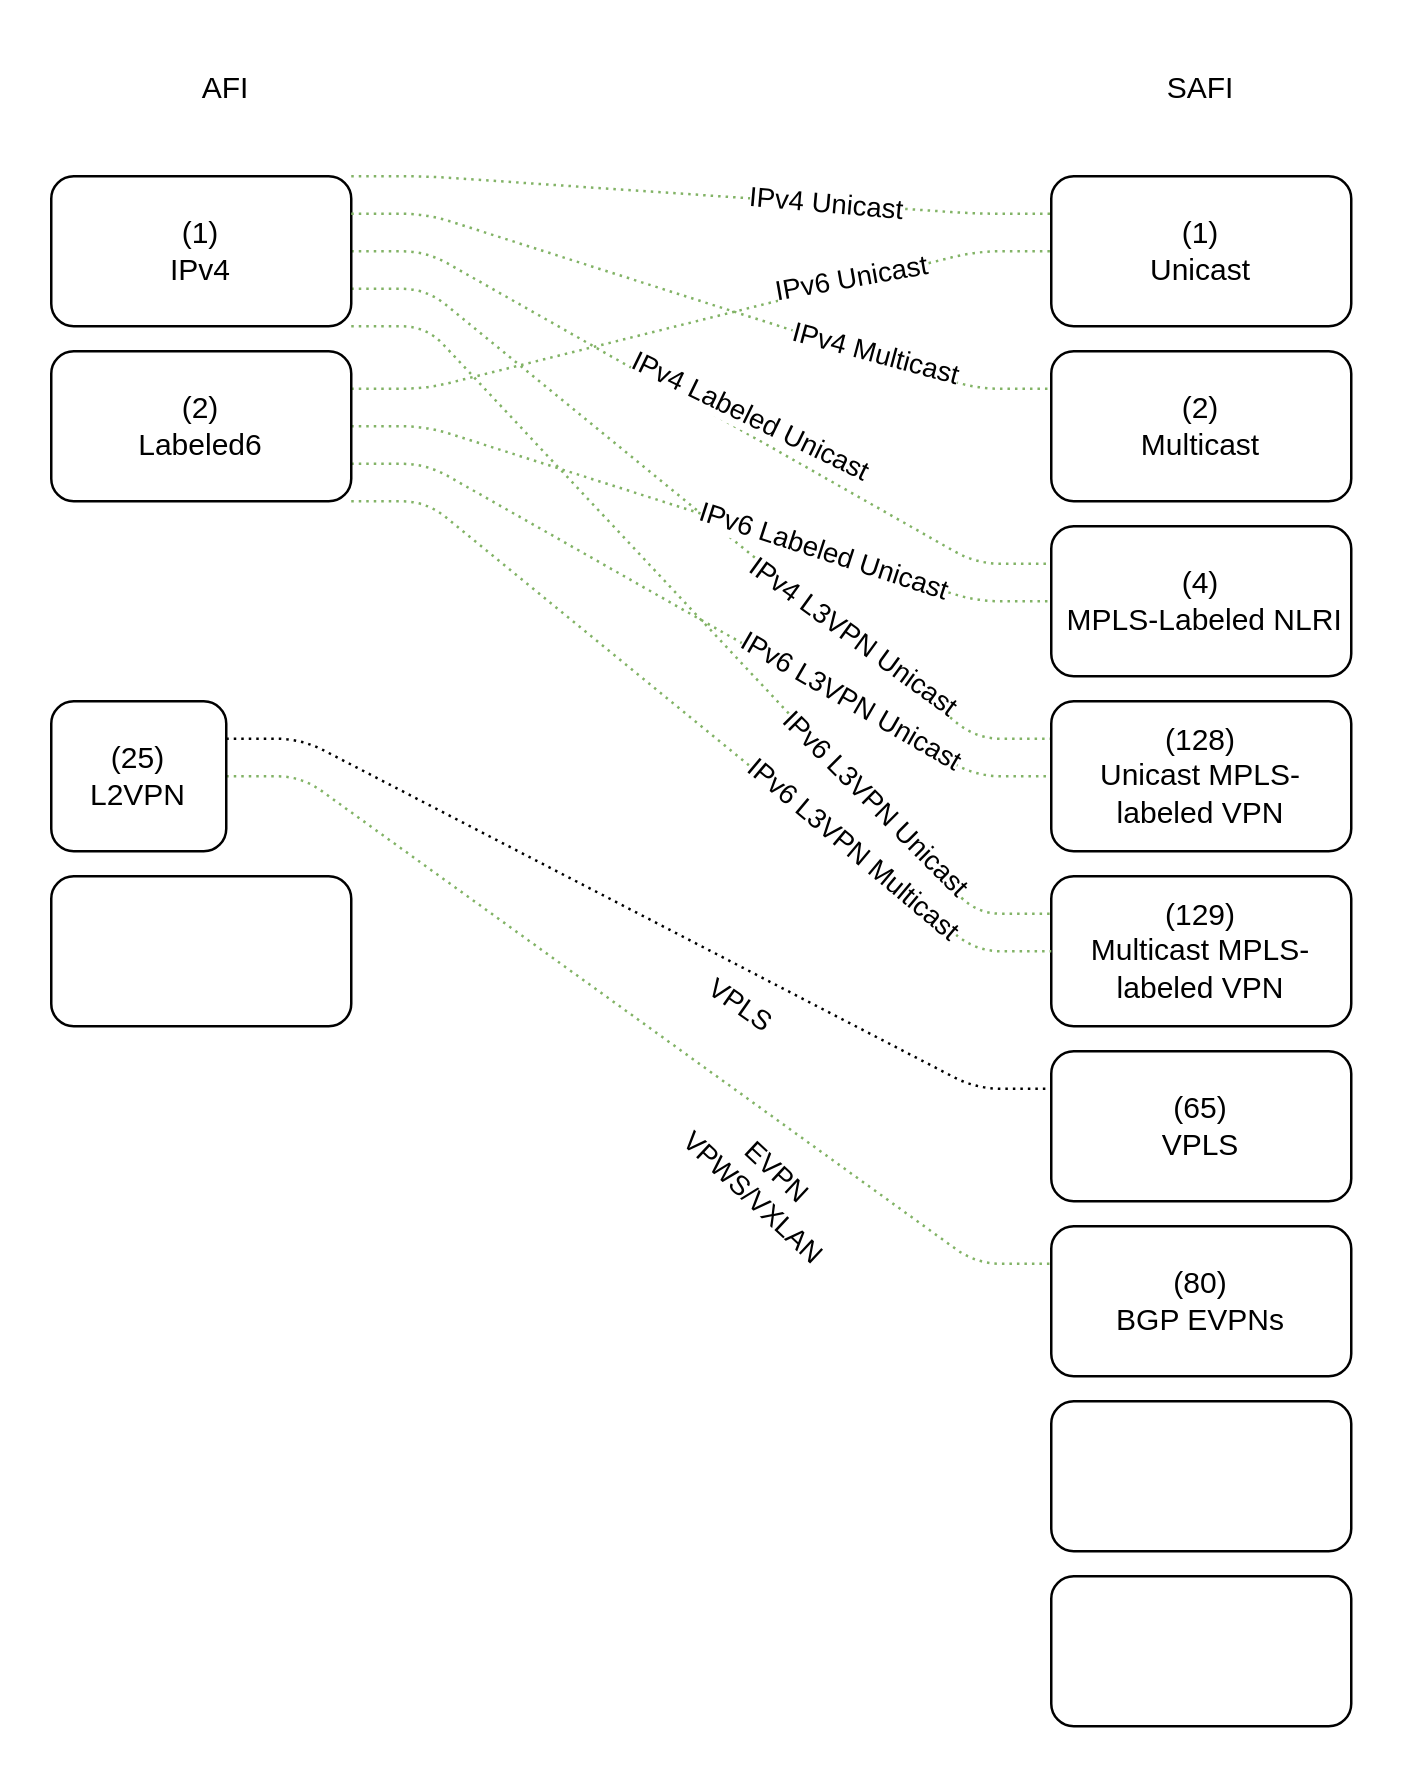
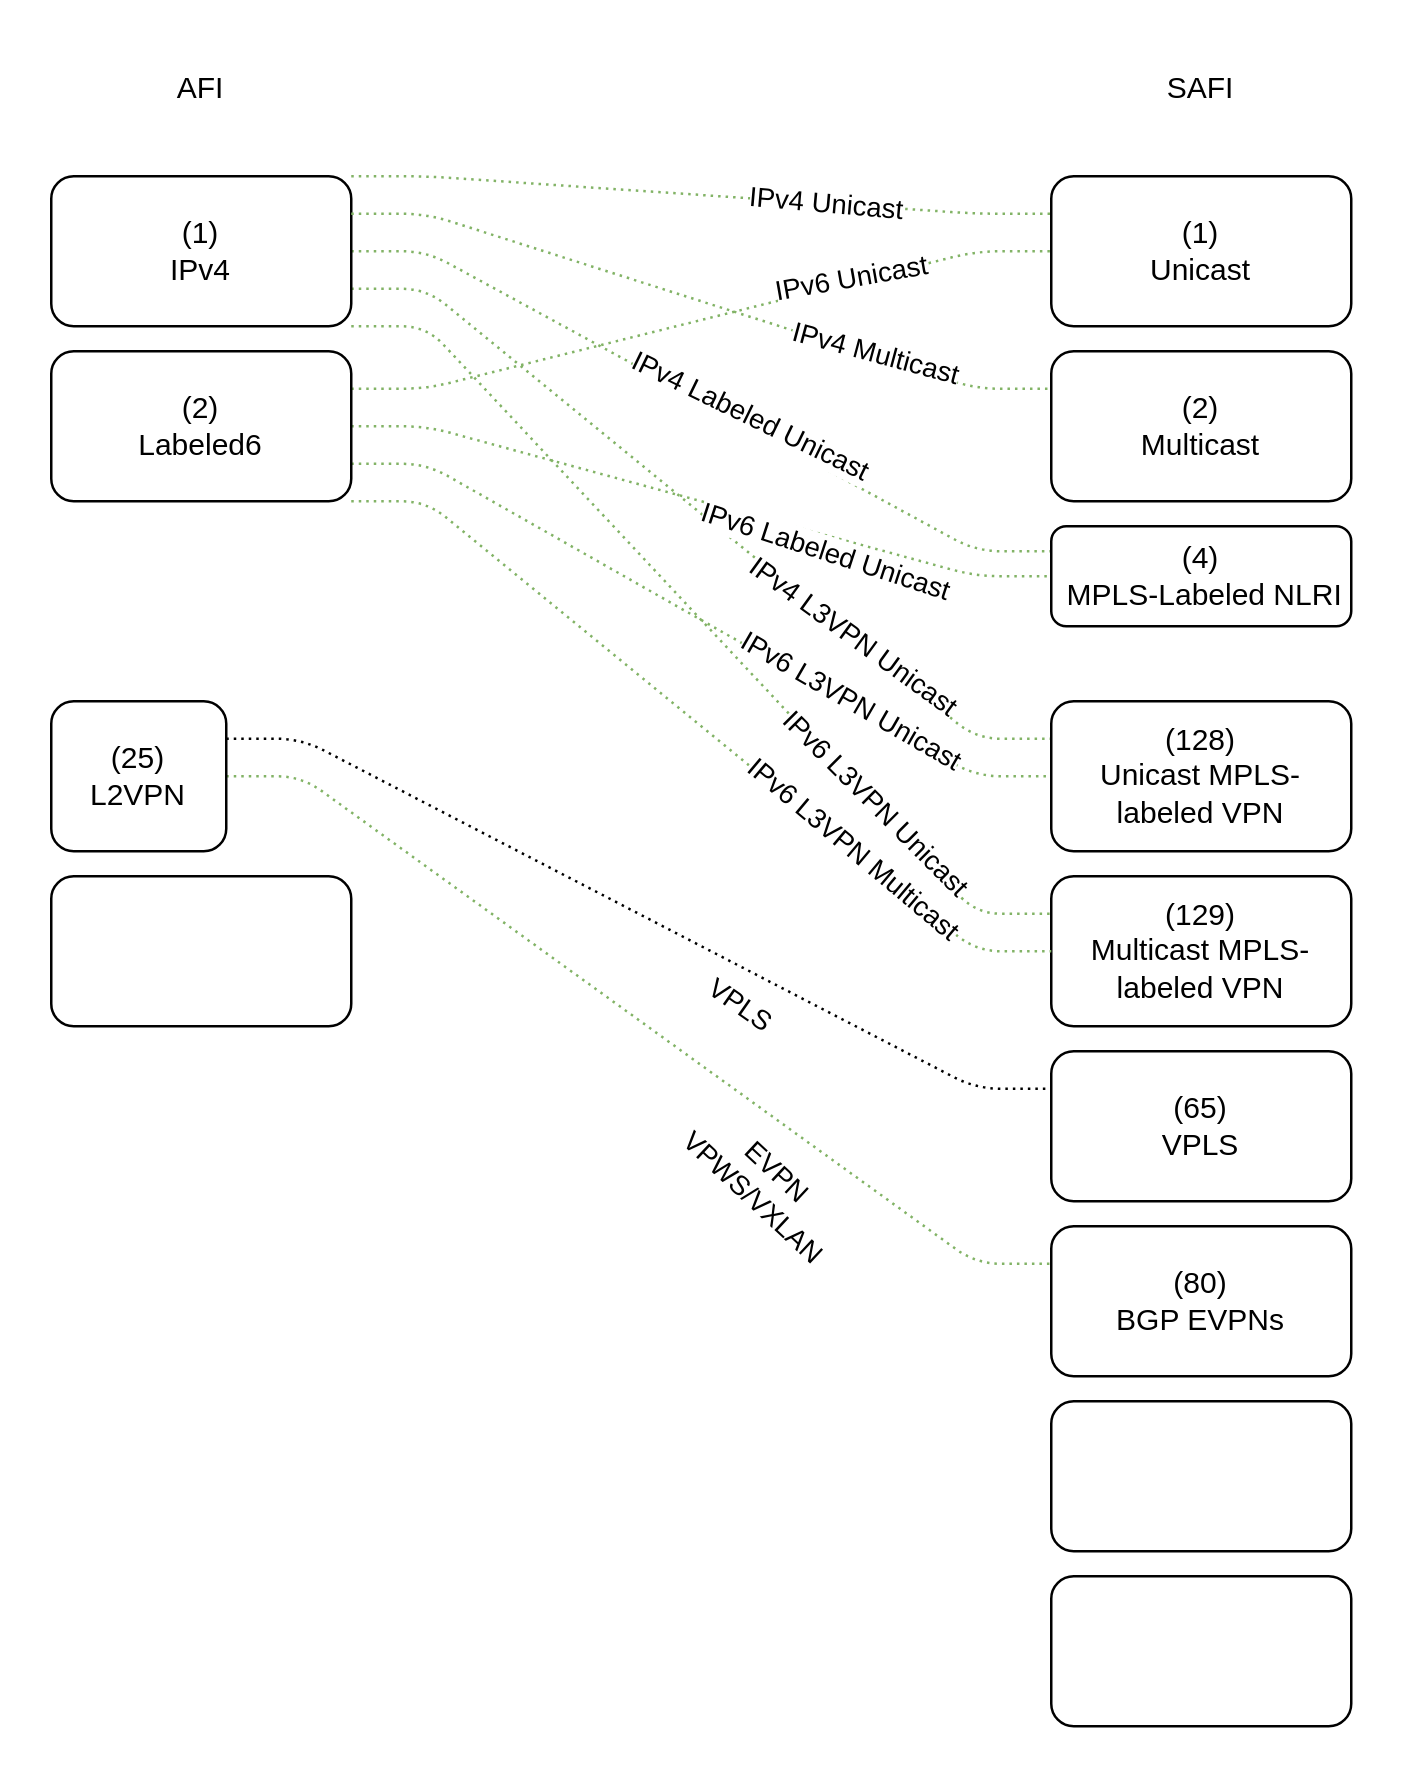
node "AFI": moved (226, 89) -> (201, 89)
node "(4) MPLS-Labeled NLRI": size 300x150 -> 300x100
